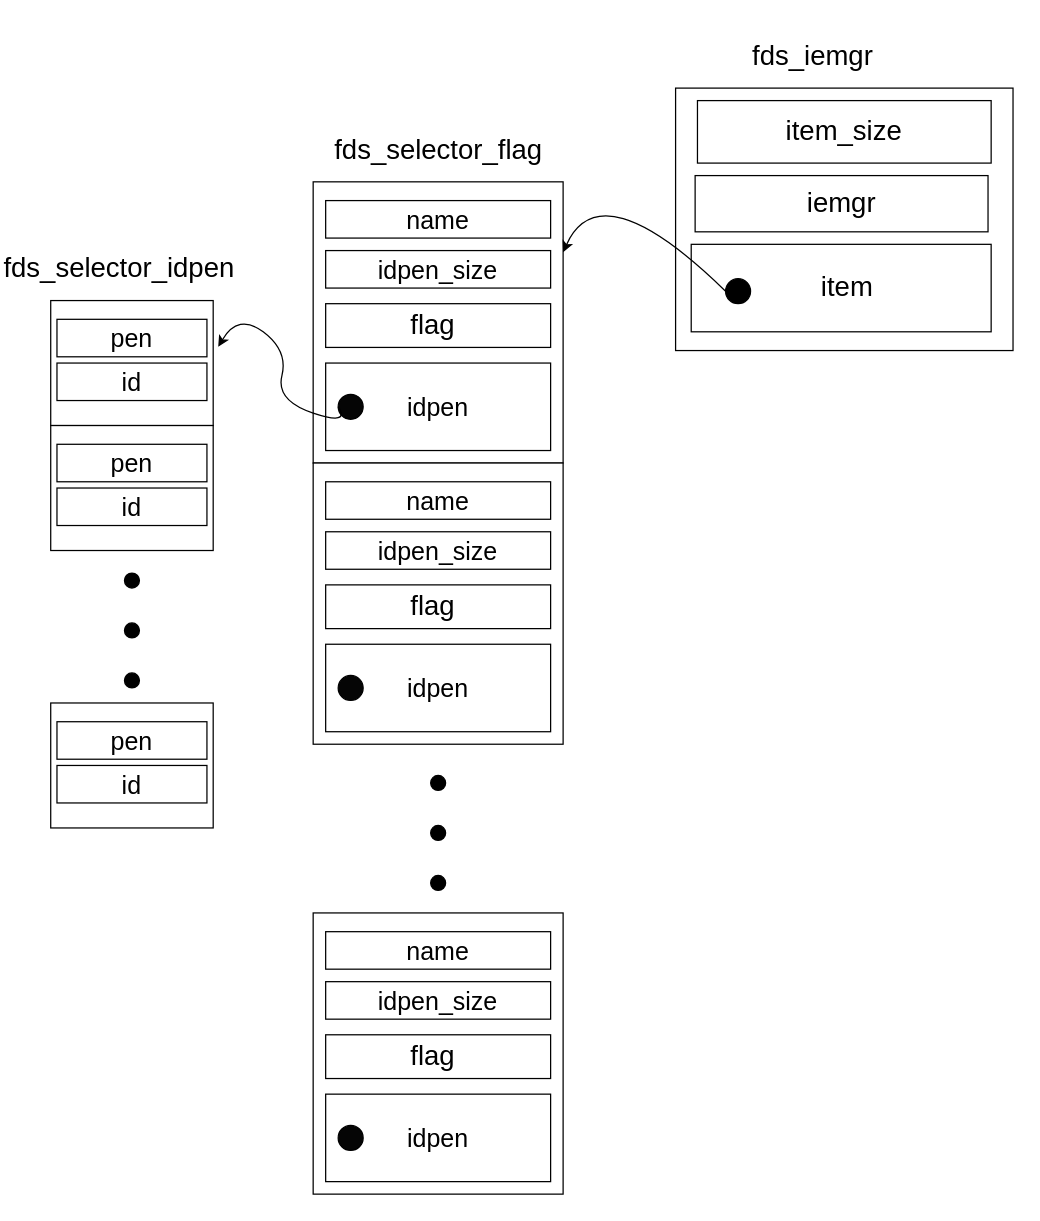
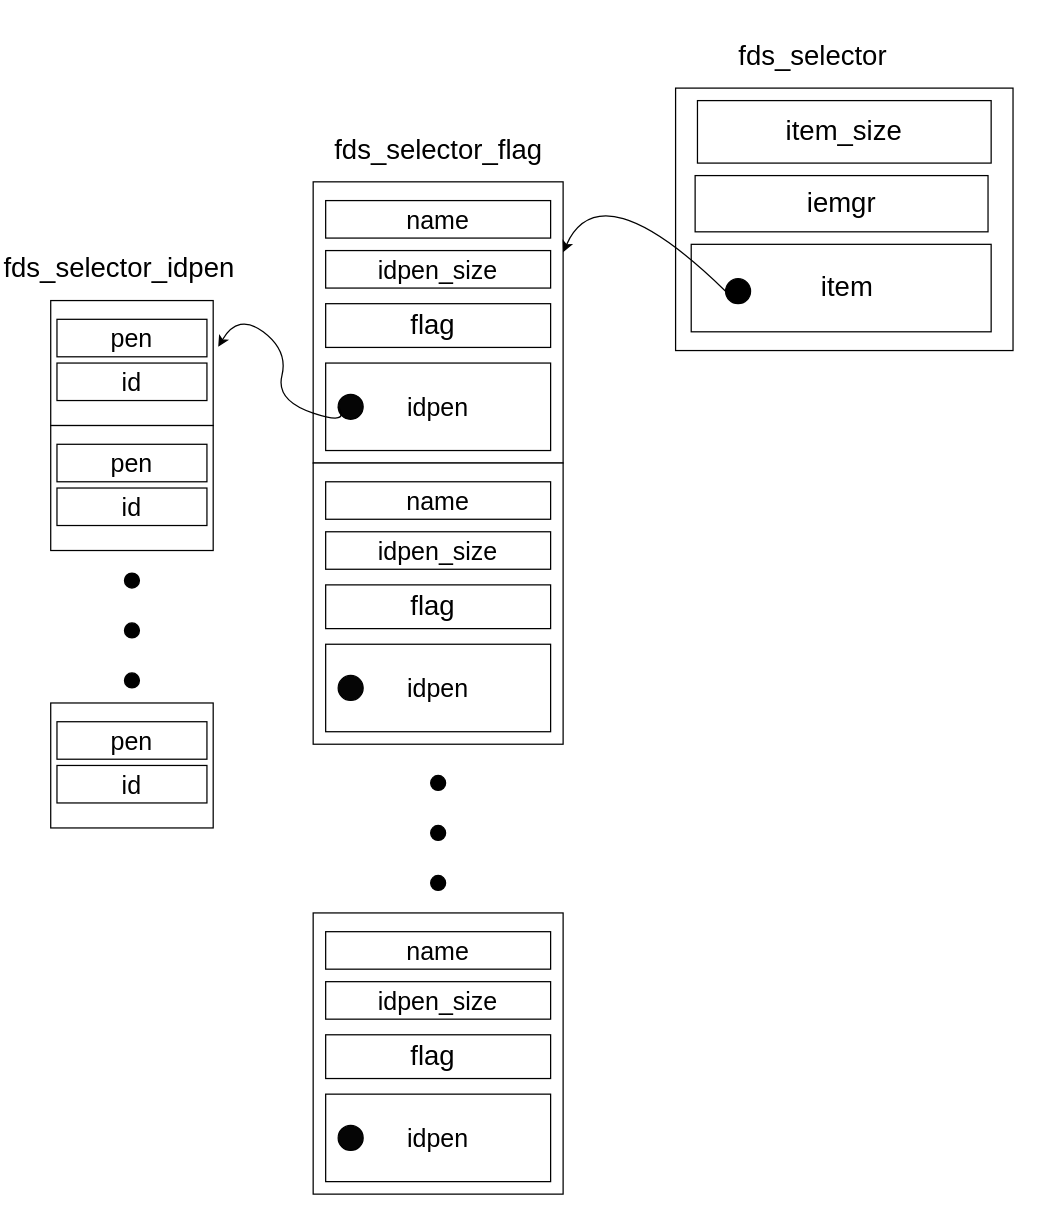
node "fds_iemgr": label "fds_iemgr" -> "fds_selector"
